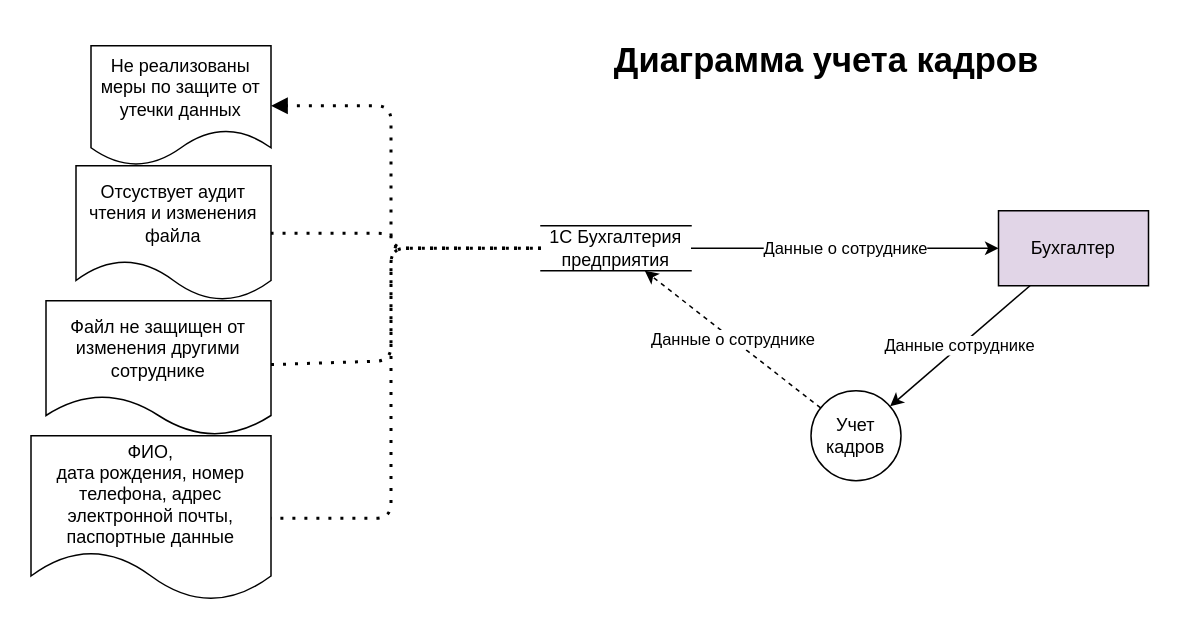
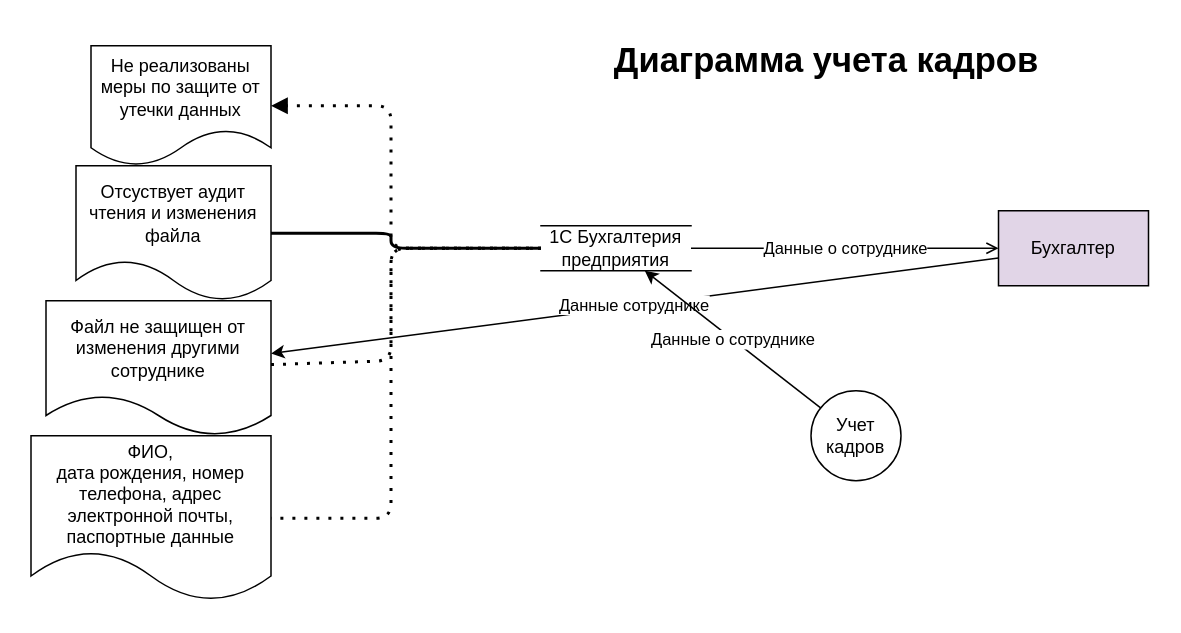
edge "Отсуствует аудит чтения и изменения файла" -- "1С Бухгалтерия предприятия": style dashed -> solid
edge "1С Бухгалтерия предприятия" -> "Бухгалтер": arrowhead classic -> open
edge "Бухгалтер" -> "Учет кадров": now "Бухгалтер" -> "Файл не защищен от изменения другими сотруднике"
edge "Учет кадров" -> "1С Бухгалтерия предприятия": style dashed -> solid
